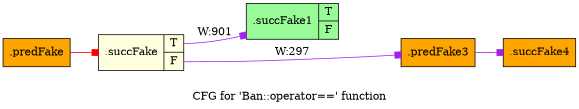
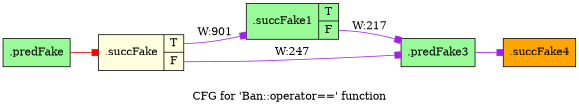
edge ".succFake1" -> ".predFake3": added, label "W:217"
edge ".succFake" -> ".predFake3": label "W:297" -> "W:247"
node ".predFake": fillcolor orange -> palegreen
node ".predFake3": fillcolor orange -> palegreen
